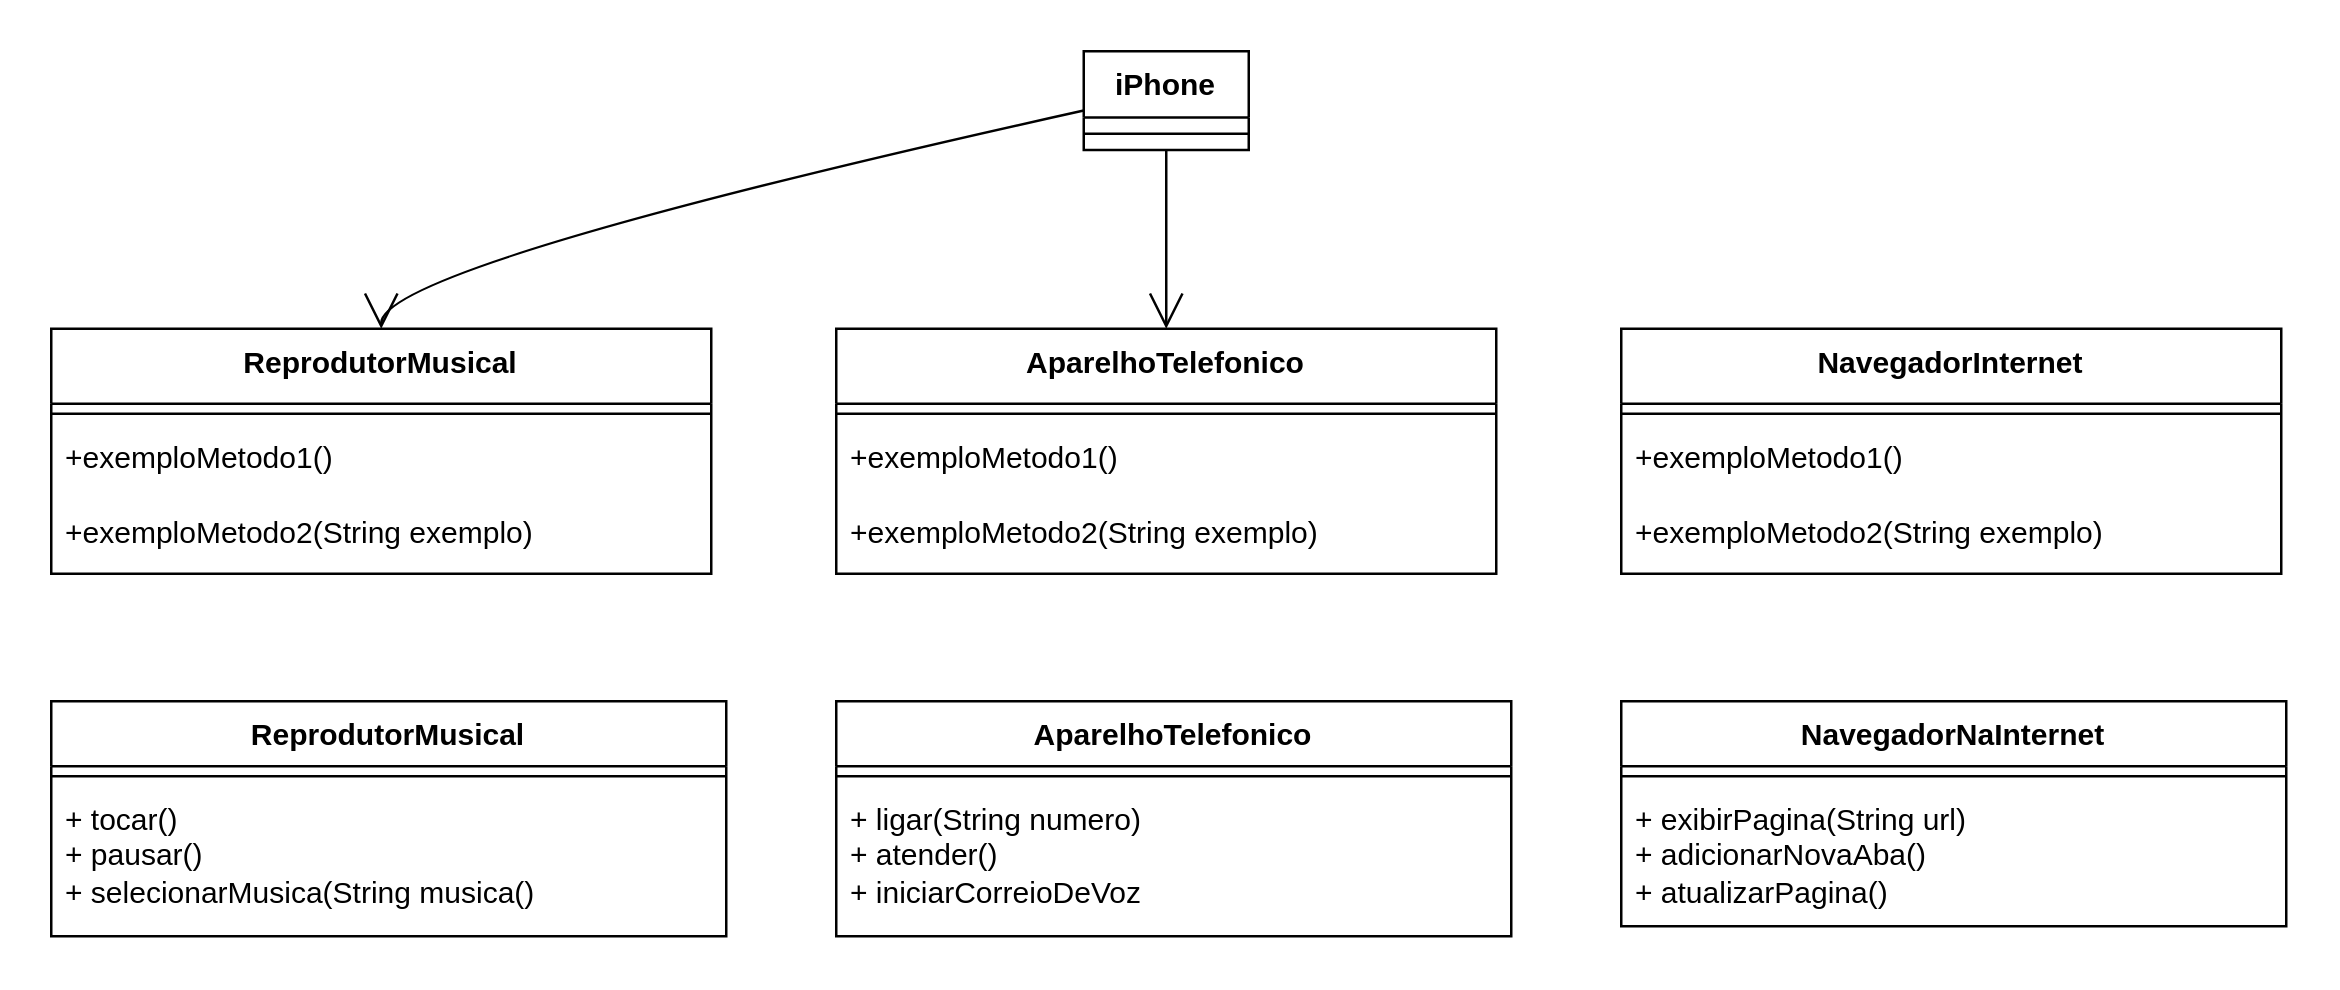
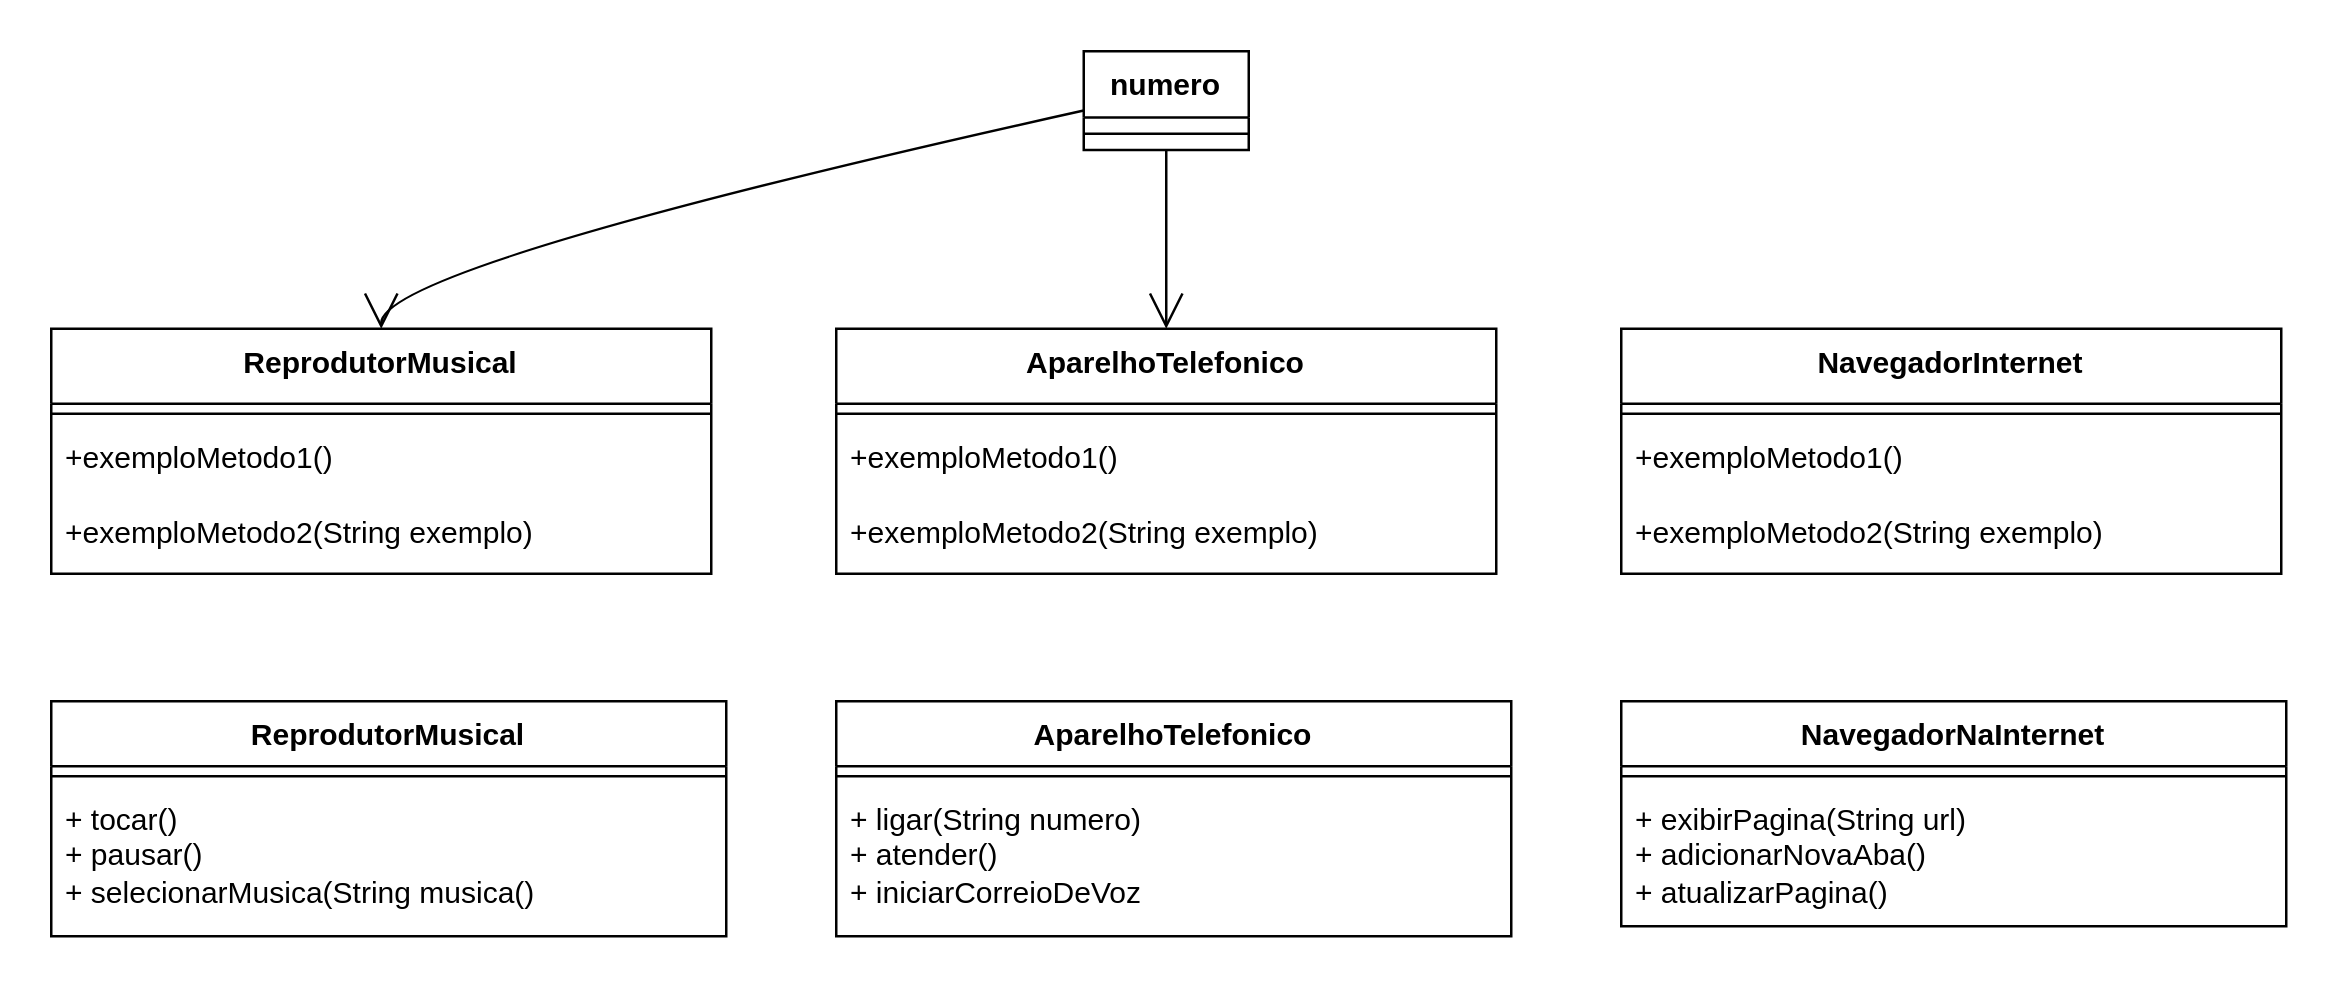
node "iPhone": label "iPhone" -> "numero"
